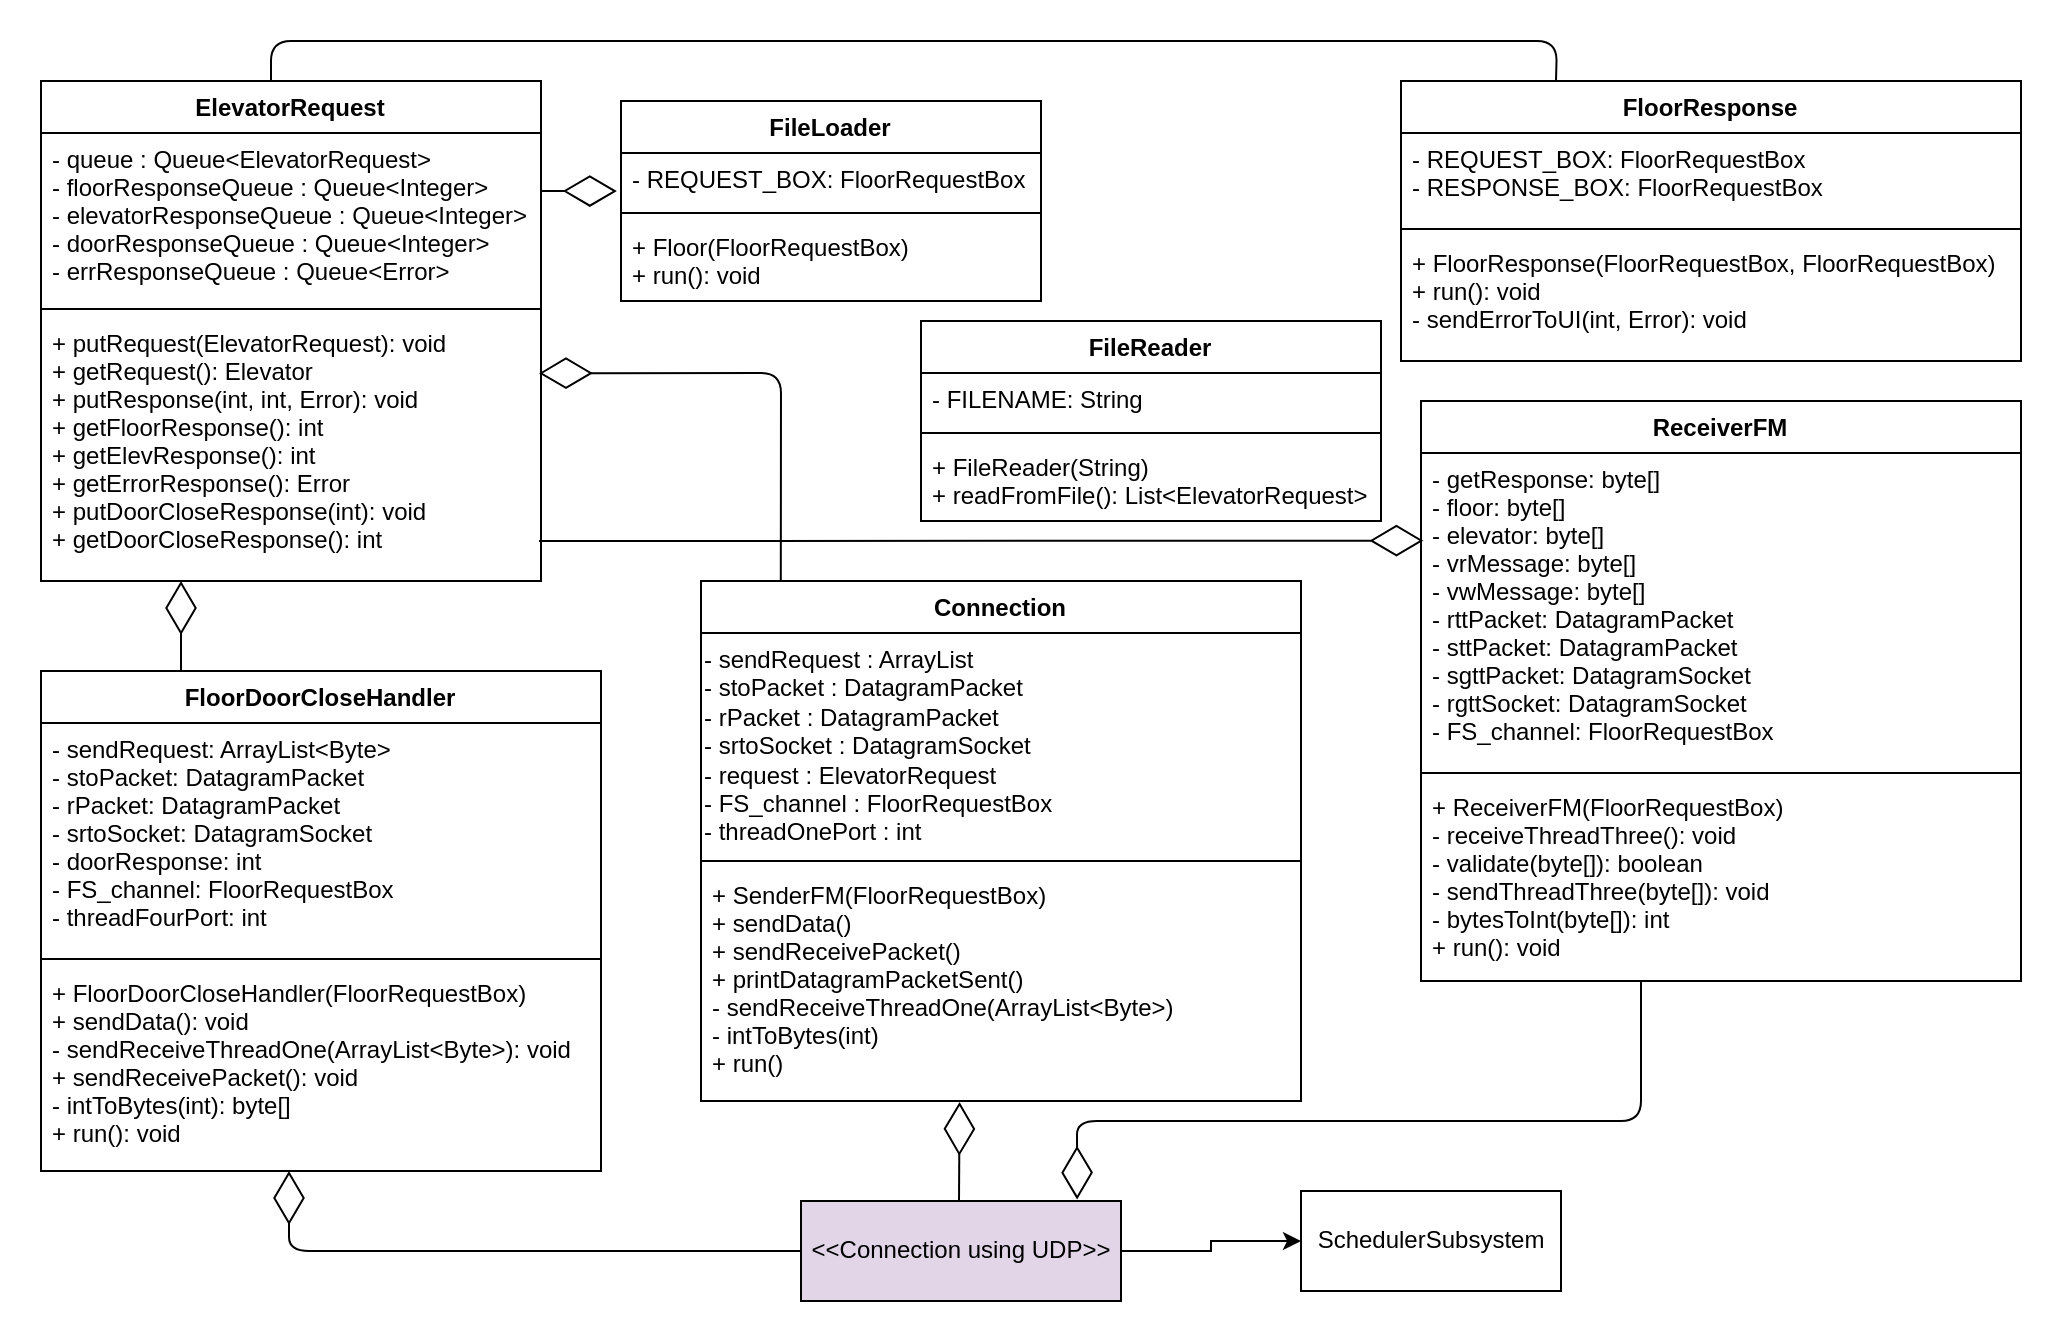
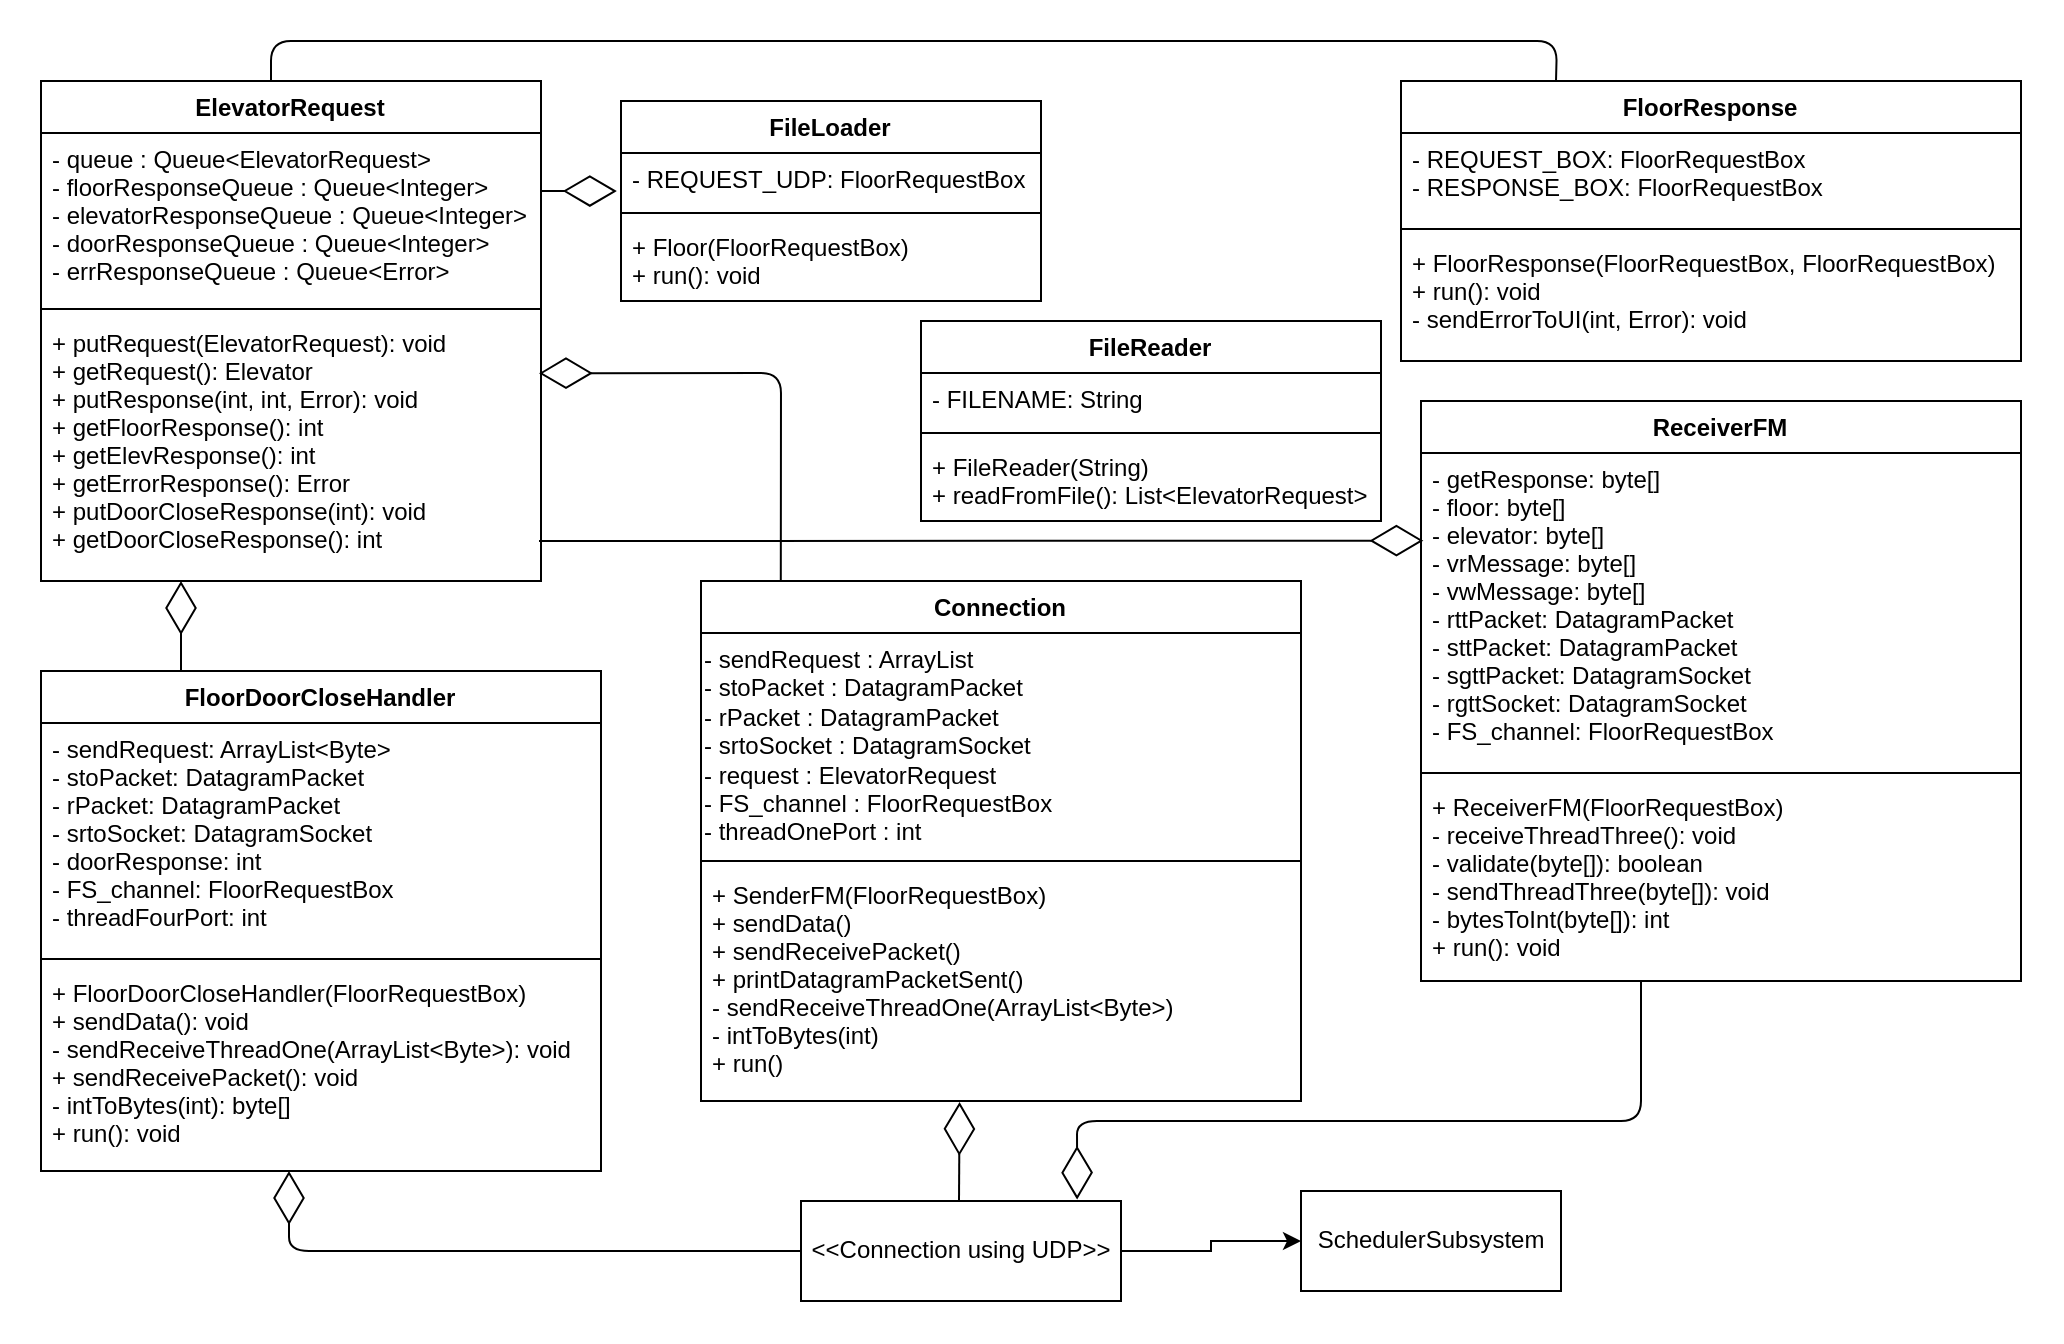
node "- REQUEST_BOX: FloorRequestBox": label "- REQUEST_BOX: FloorRequestBox" -> "- REQUEST_UDP: FloorRequestBox"
node "<<Connection using UDP>>": fillcolor #e1d5e7 -> #ffffff
